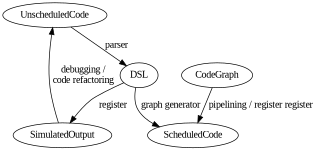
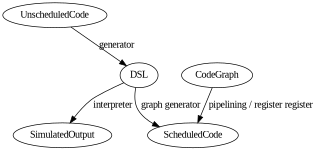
edge "UnscheduledCode" -> "DSL": label " parser" -> " generator"
edge "SimulatedOutput" -> "UnscheduledCode": removed, label "debugging / code refactoring"
edge "DSL" -> "SimulatedOutput": label " register" -> " interpreter"
